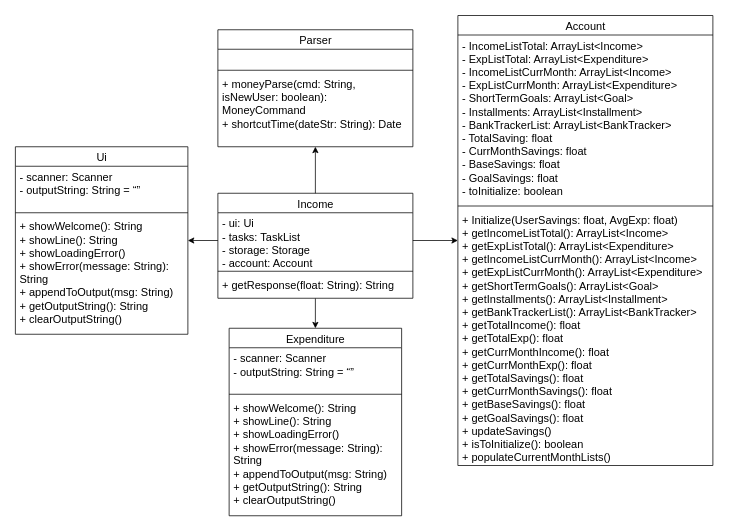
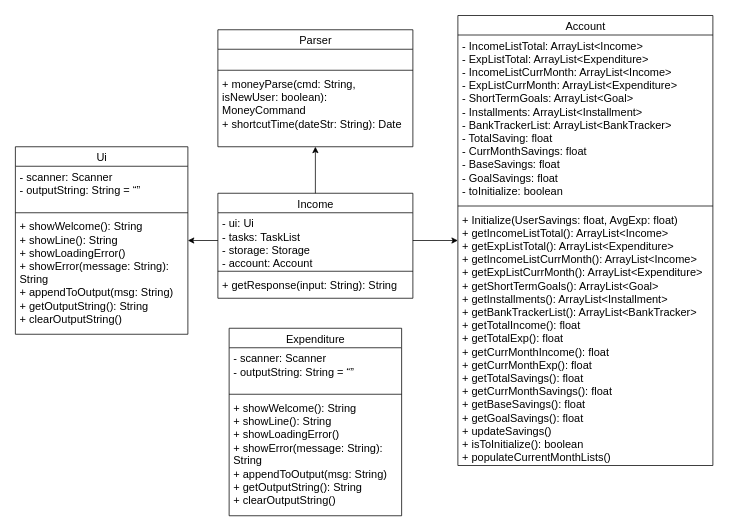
node "+ getResponse(float: String): String": label "+ getResponse(float: String): String" -> "+ getResponse(input: String): String"
edge "Income" -> "Expenditure": removed
